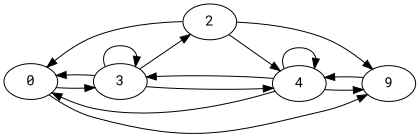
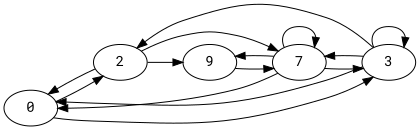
node "4": label "4" -> "7"
edge "0" -> "9": now "0" -> "2"
